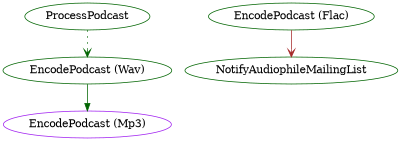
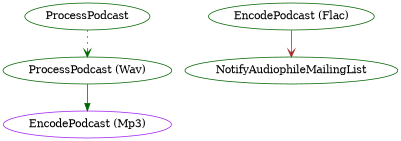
node "EncodePodcast (Wav)": label "EncodePodcast (Wav)" -> "ProcessPodcast (Wav)"
